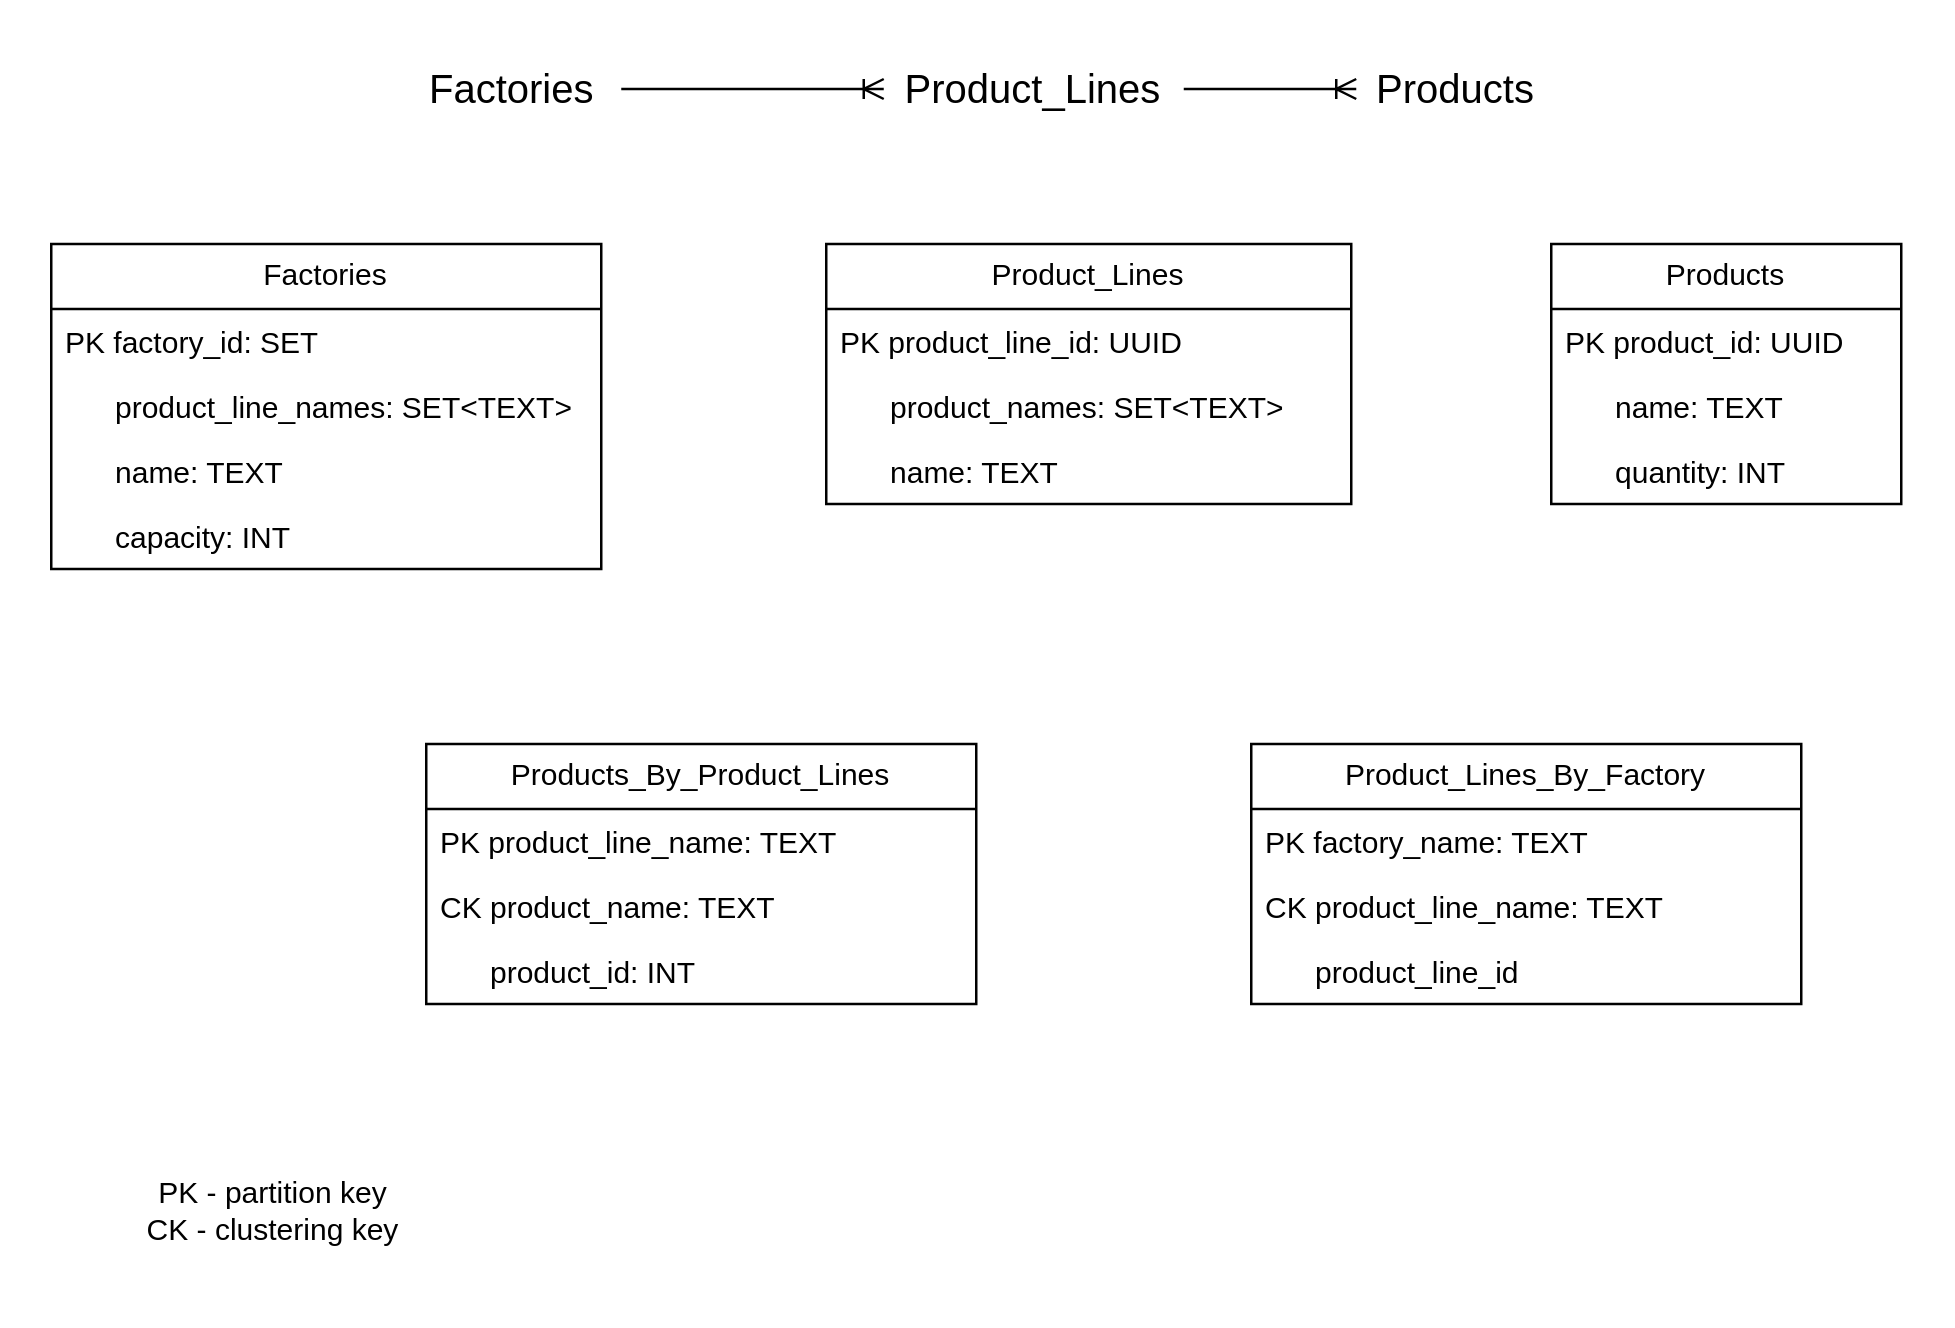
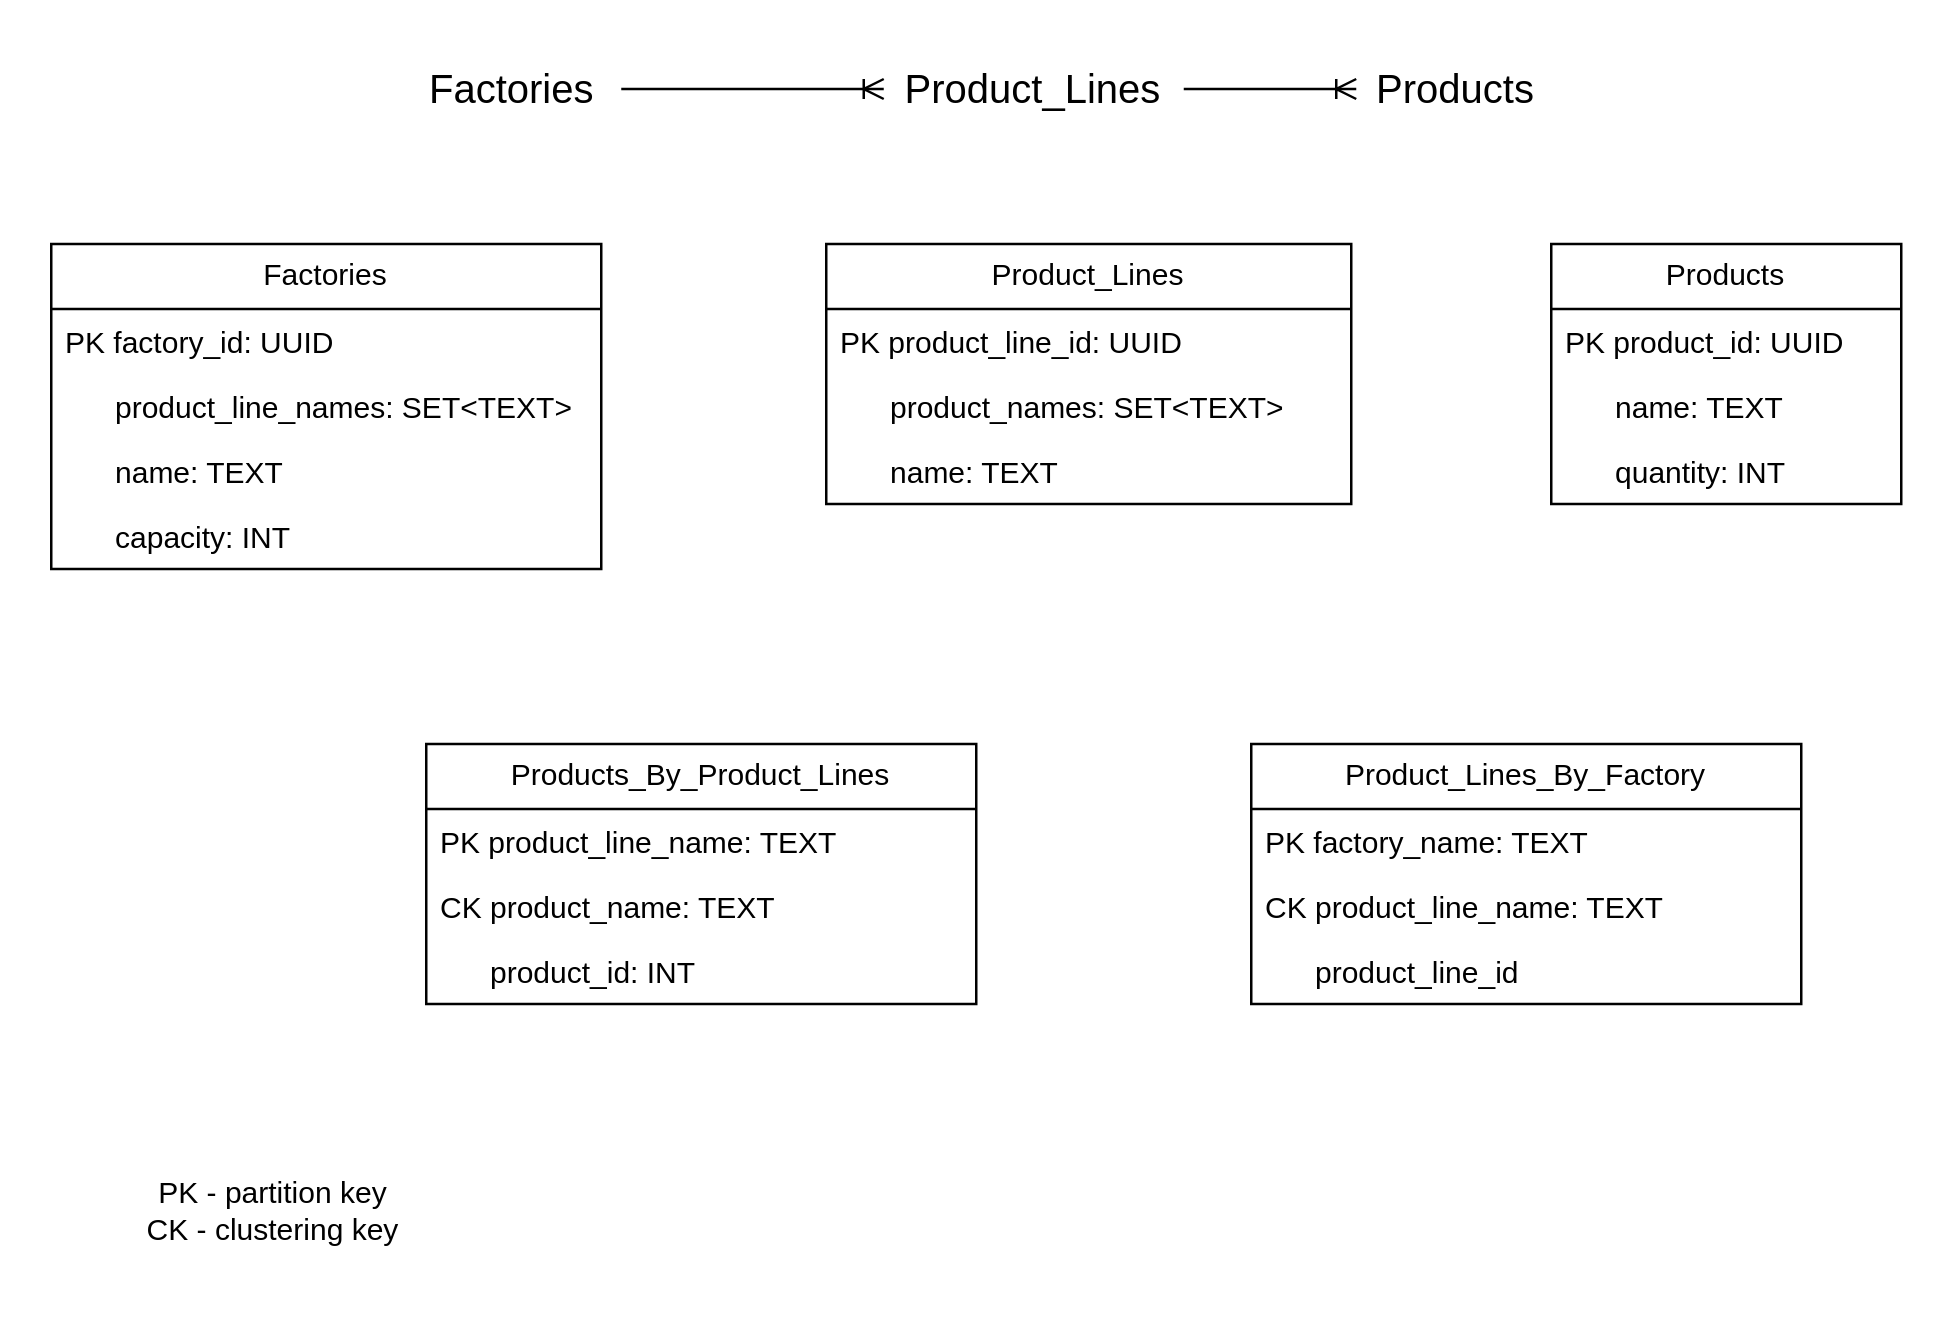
node "PK factory_id: SET": label "PK factory_id: SET" -> "PK factory_id: UUID"
